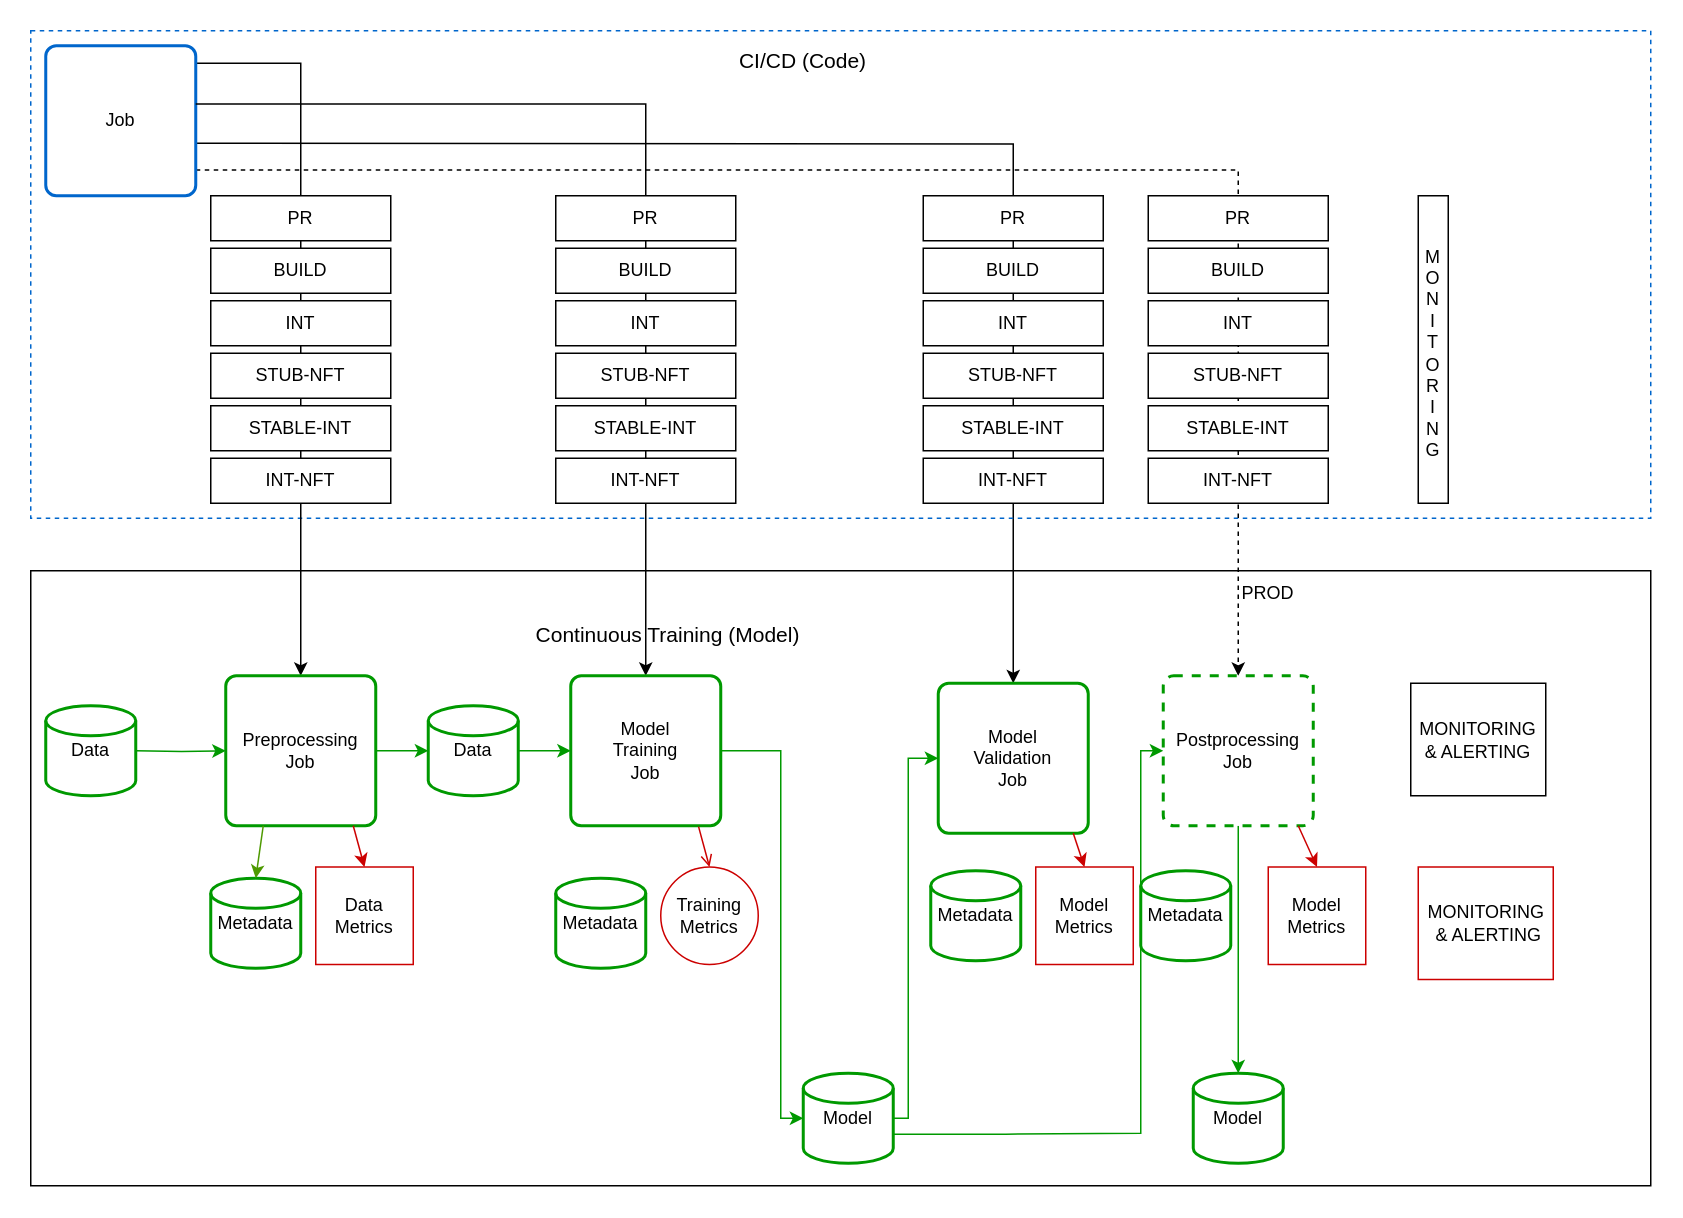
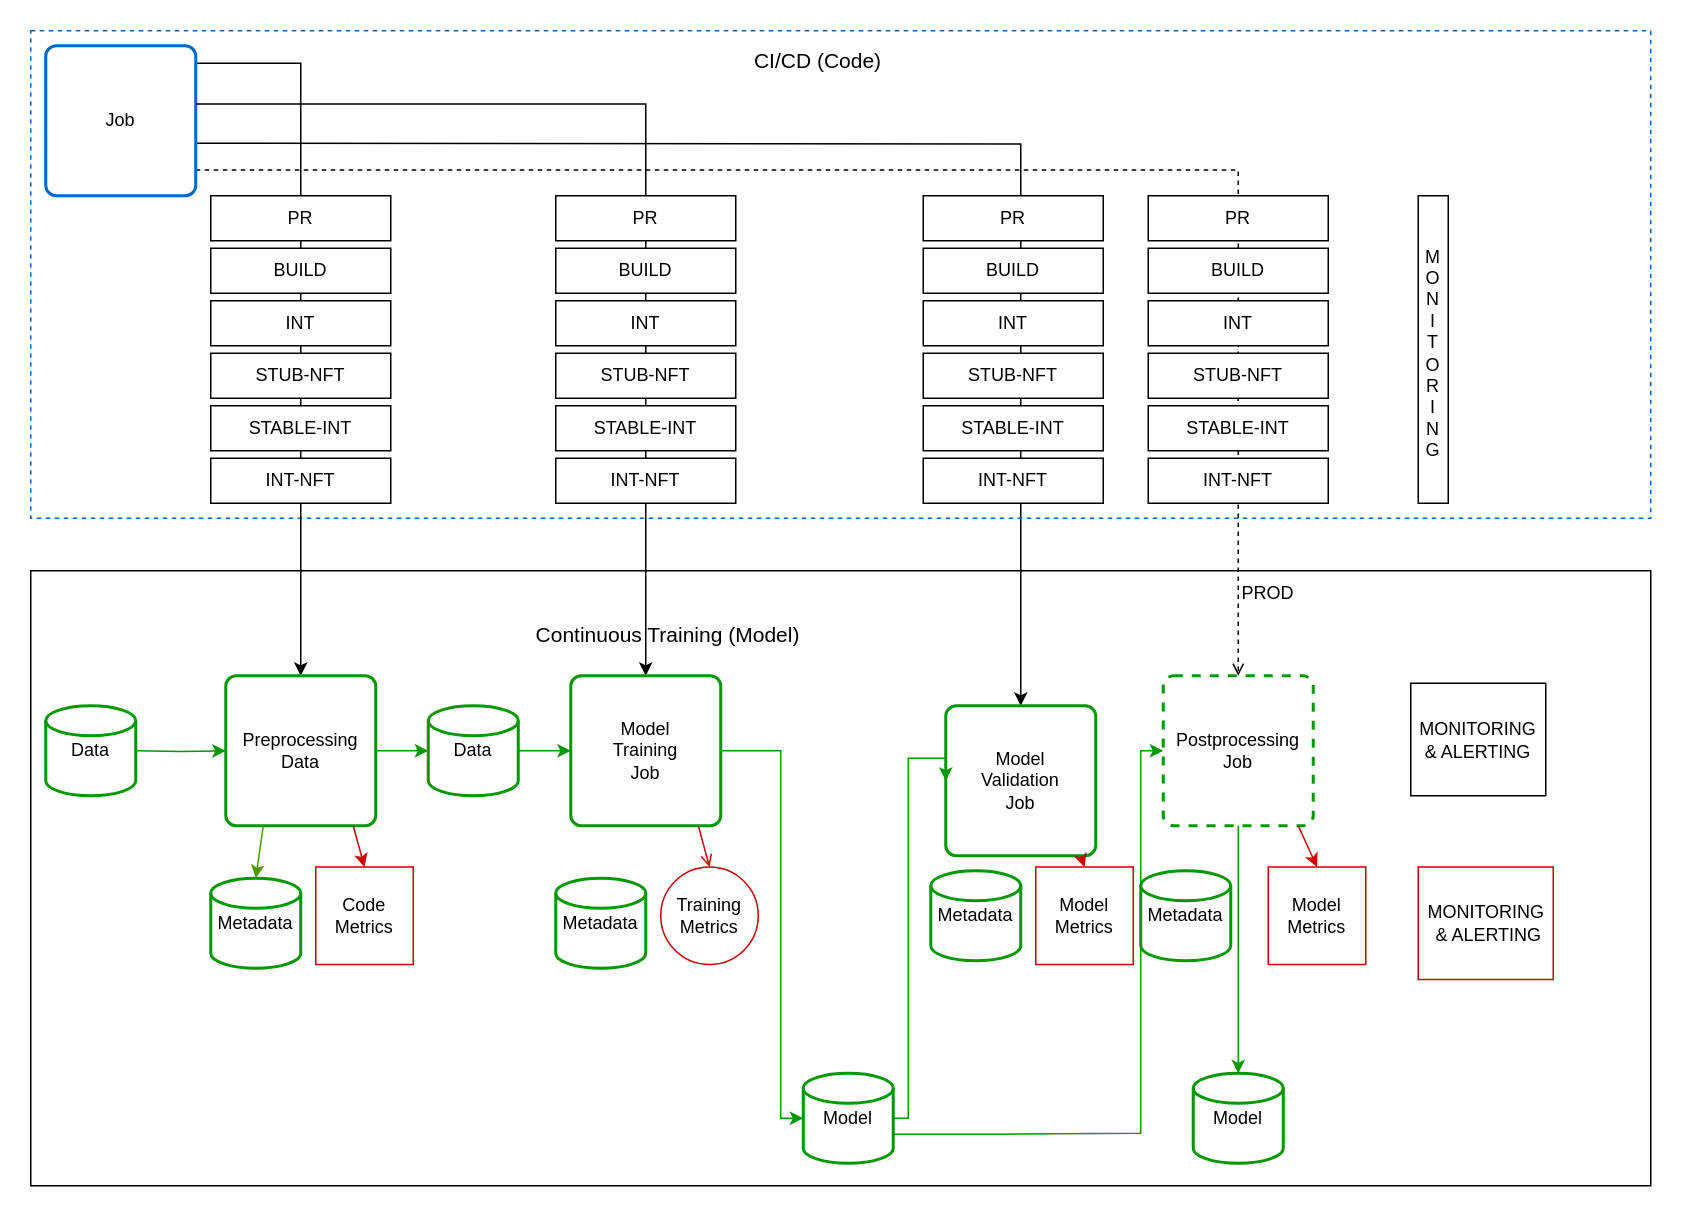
node "CI/CD (Code)": moved (803, 61) -> (818, 61)
edge "Job" -> "Postprocessing Job": arrowhead classic -> open
node "Preprocessing Job": label "Preprocessing Job" -> "Preprocessing Data"
node "Model Validation Job": moved (1013, 758) -> (1021, 781)
node "Data Metrics": label "Data Metrics" -> "Code Metrics"
